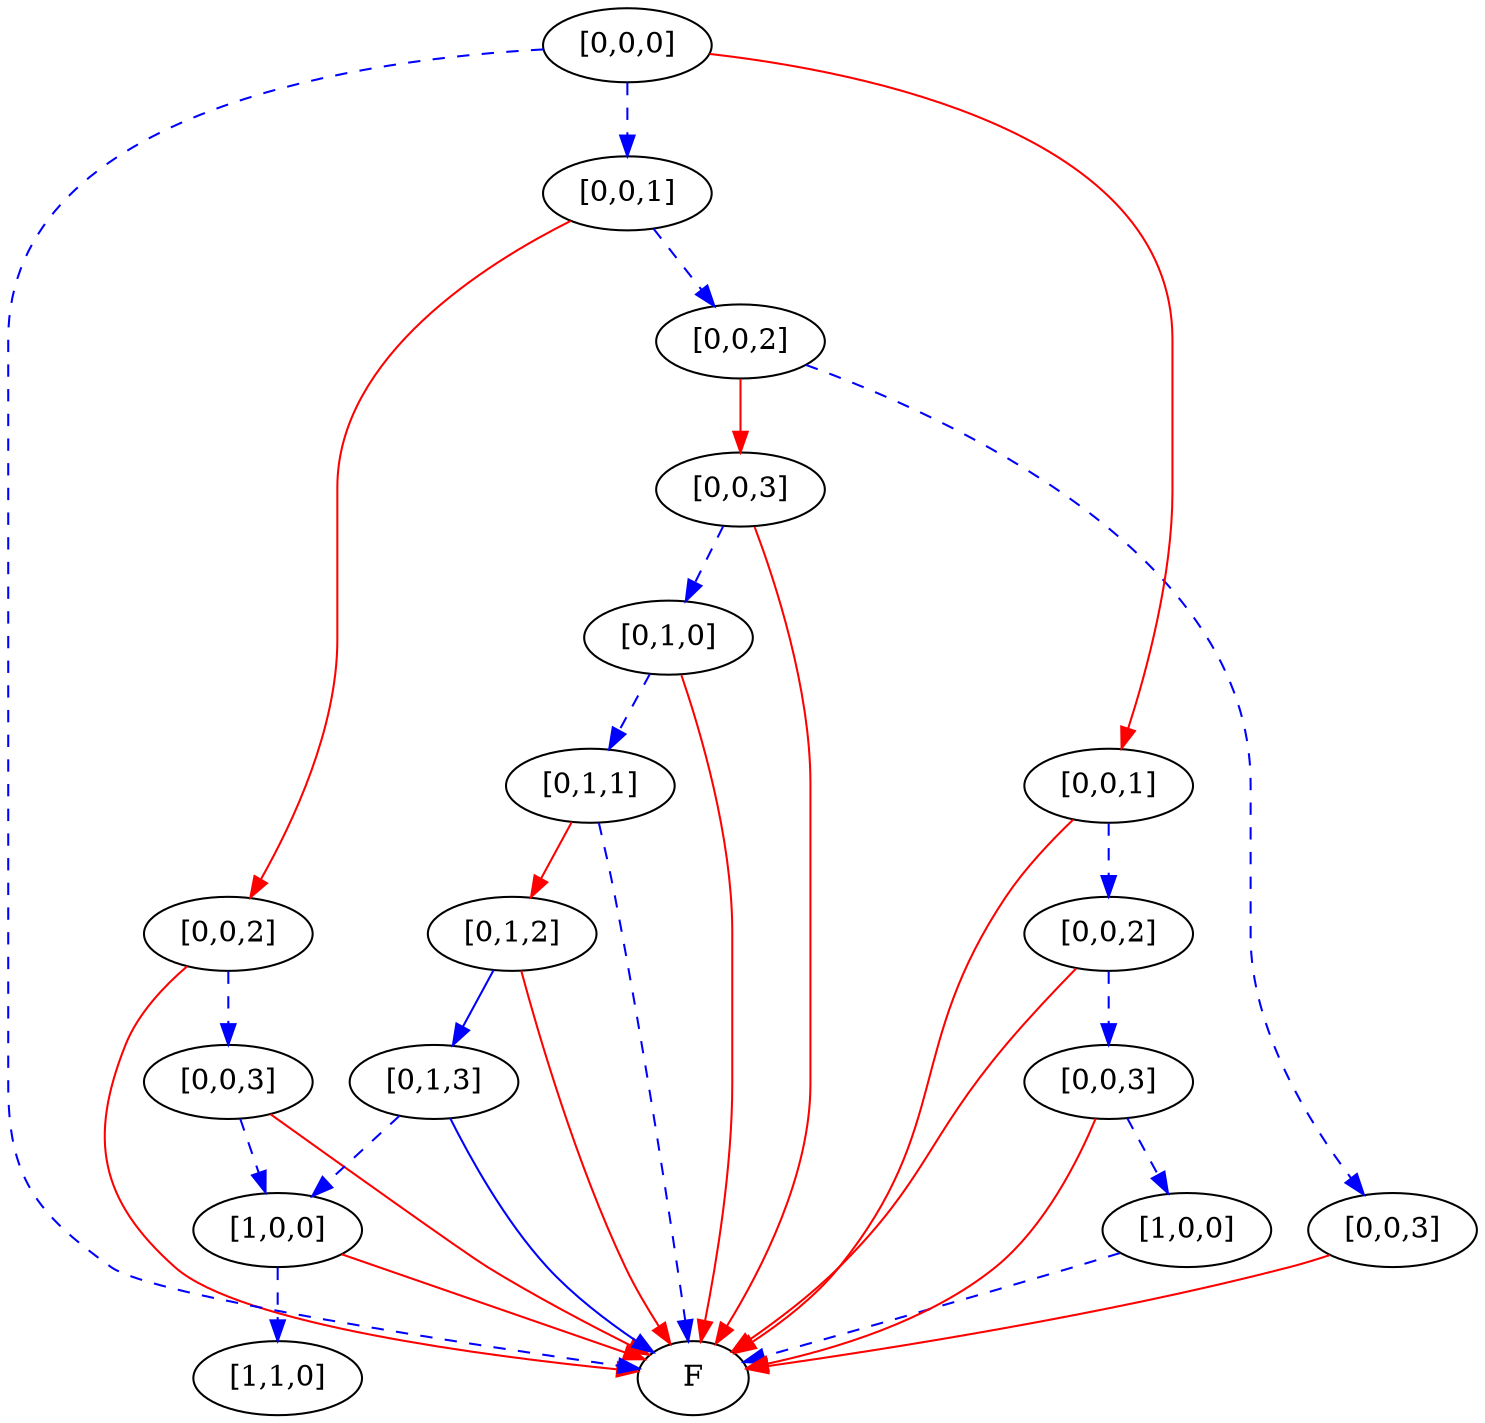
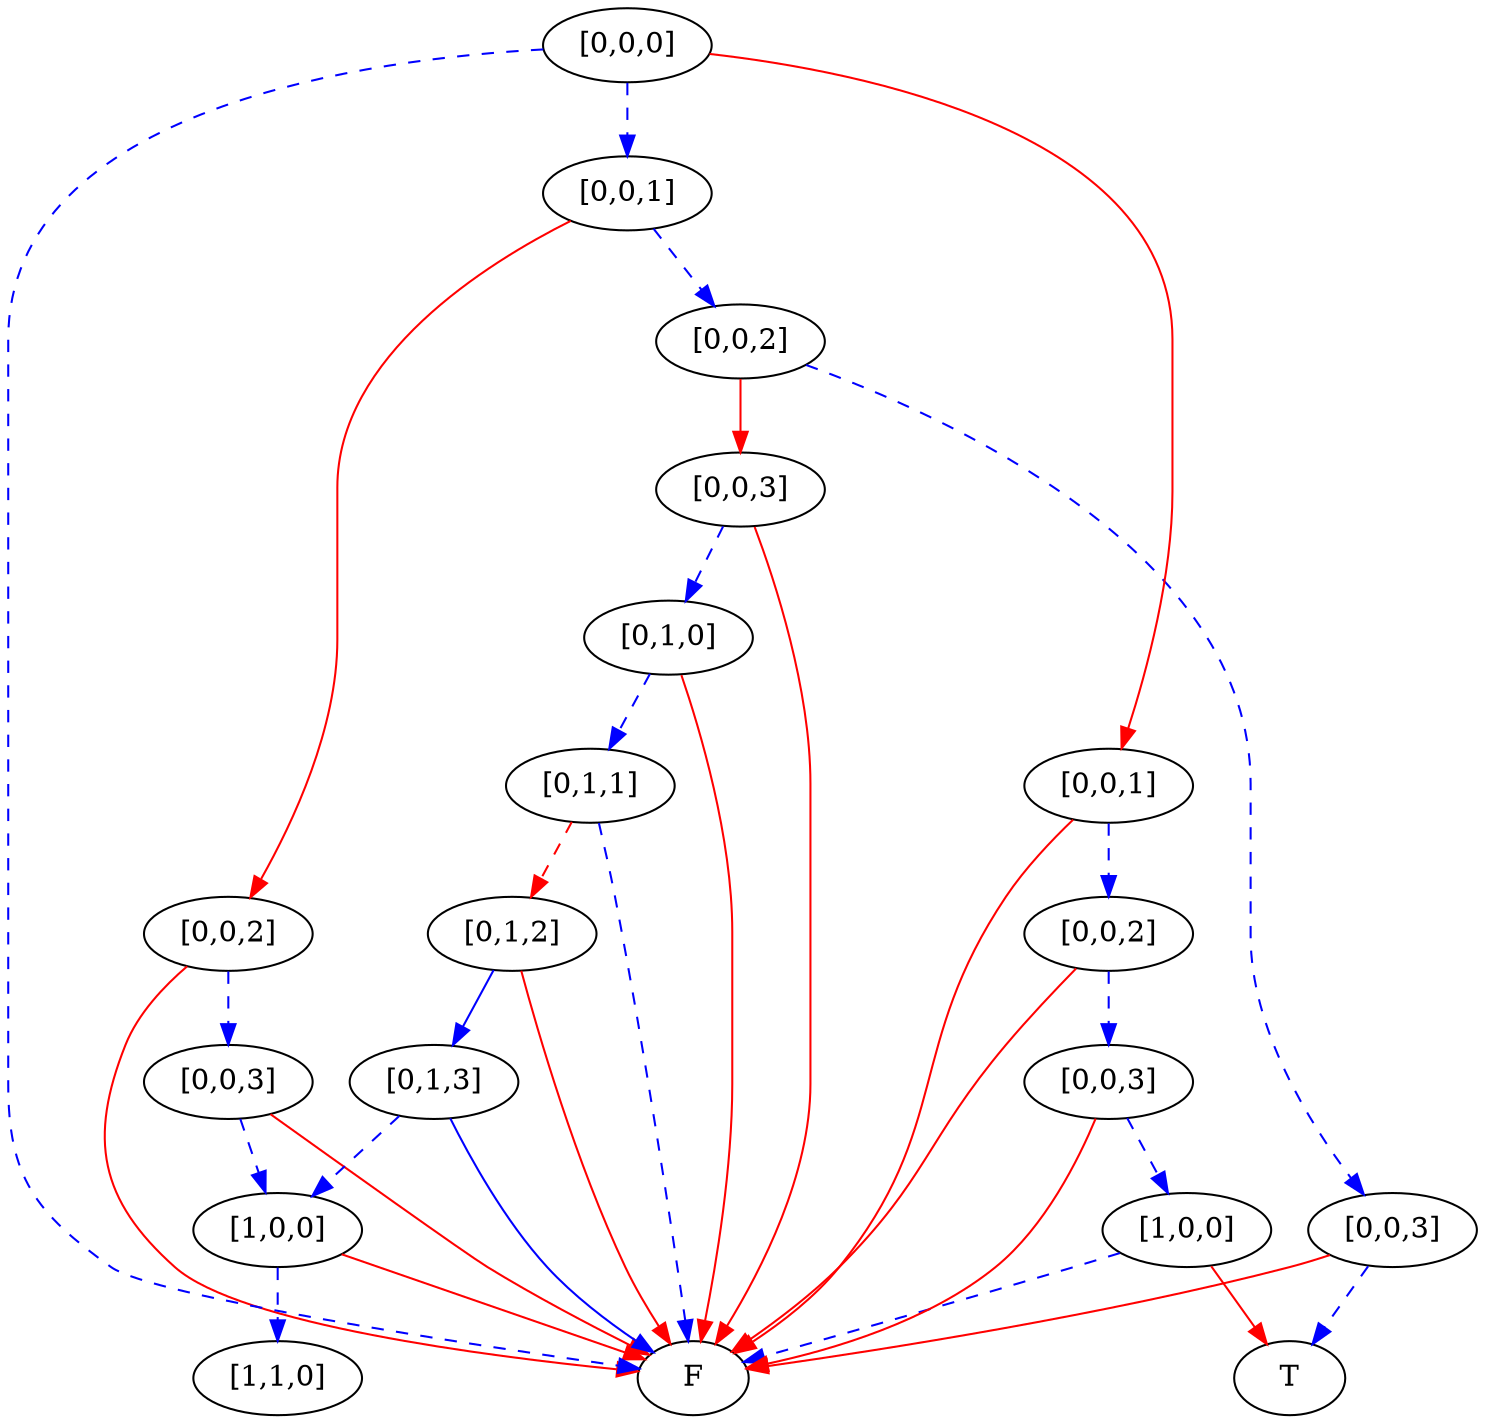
edge "[0,1,1]" -> "[0,1,2]": style solid -> dashed
node "T": added
